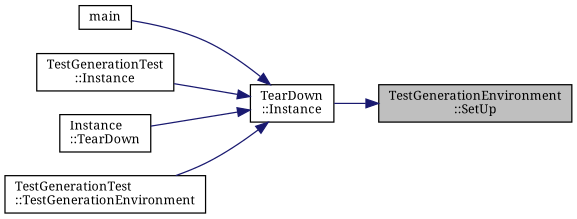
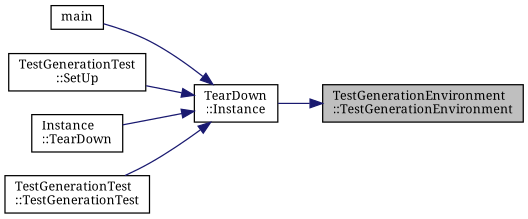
node "TestGenerationTest ::Instance": label "TestGenerationTest ::Instance" -> "TestGenerationTest ::SetUp"
node "TestGenerationEnvironment ::SetUp": label "TestGenerationEnvironment ::SetUp" -> "TestGenerationEnvironment ::TestGenerationEnvironment"
node "TestGenerationTest ::TestGenerationEnvironment": label "TestGenerationTest ::TestGenerationEnvironment" -> "TestGenerationTest ::TestGenerationTest"
